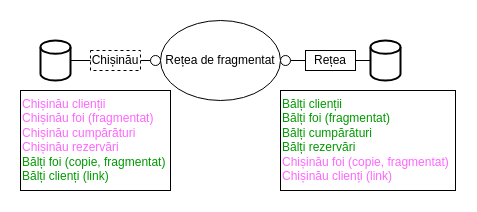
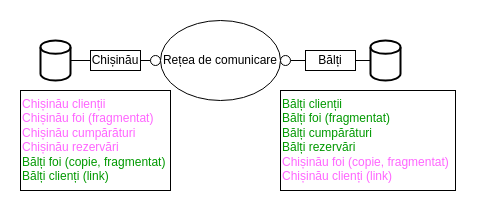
node "Chișinău": style dashed -> solid
node "Rețea de fragmentat": label "Rețea de fragmentat" -> "Rețea de comunicare"
node "Rețea": label "Rețea" -> "Bălți"
